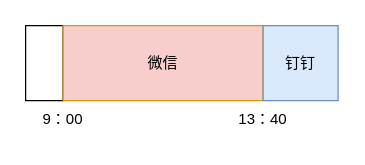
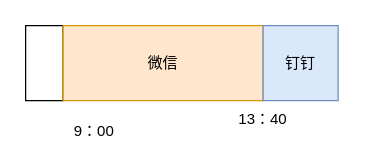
node "微信": fillcolor #f8cecc -> #ffe6cc
node "9：00": moved (63, 119) -> (94, 132)
